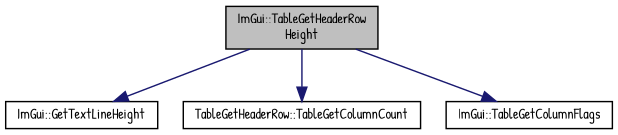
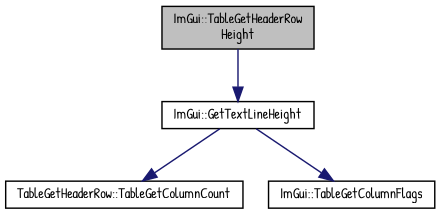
edge "ImGui::TableGetHeaderRow Height" -> "TableGetHeaderRow::TableGetColumnCount": now "ImGui::GetTextLineHeight" -> "TableGetHeaderRow::TableGetColumnCount"
edge "ImGui::TableGetHeaderRow Height" -> "ImGui::TableGetColumnFlags": now "ImGui::GetTextLineHeight" -> "ImGui::TableGetColumnFlags"
